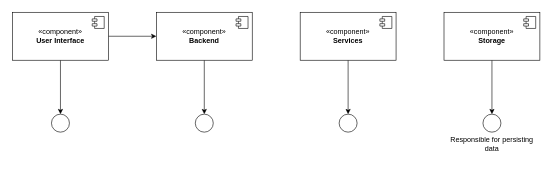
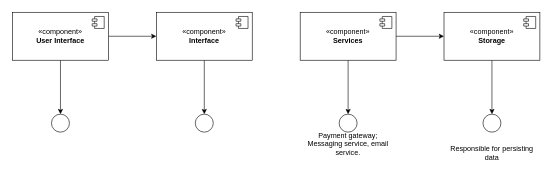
node "«component» Backend": label "«component» Backend" -> "«component» Interface"
edge "«component» Services" -> "«component» Storage": added
node "Payment gateway; Messaging service, email service.": added
node "Responsible for persisting data": moved (492, 144) -> (492, 153)
